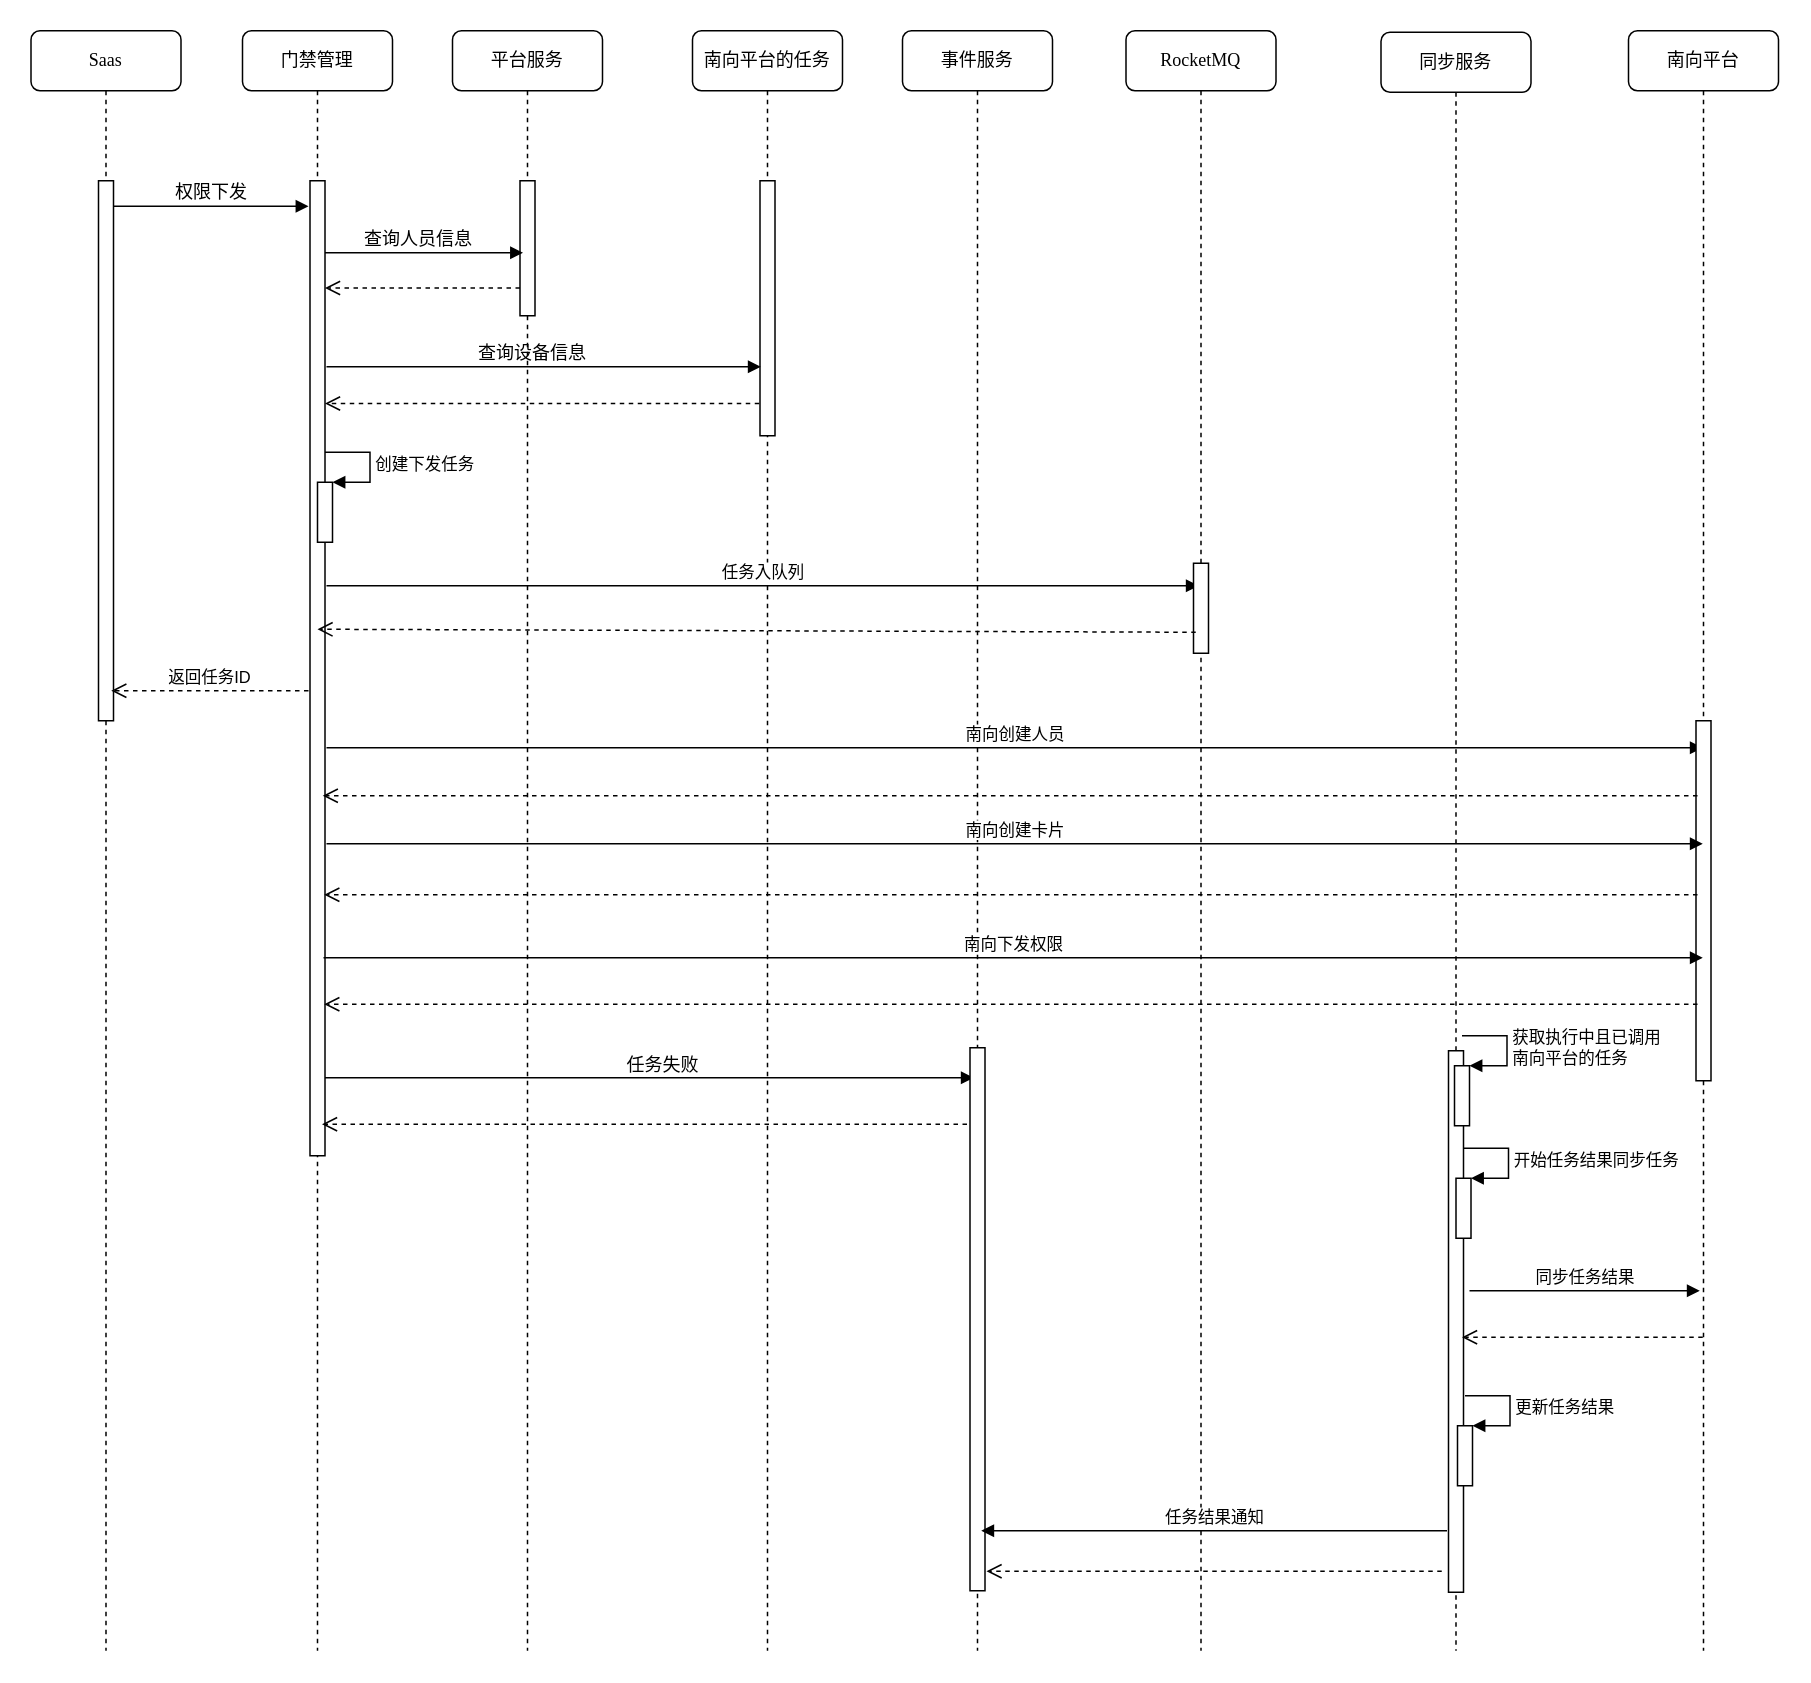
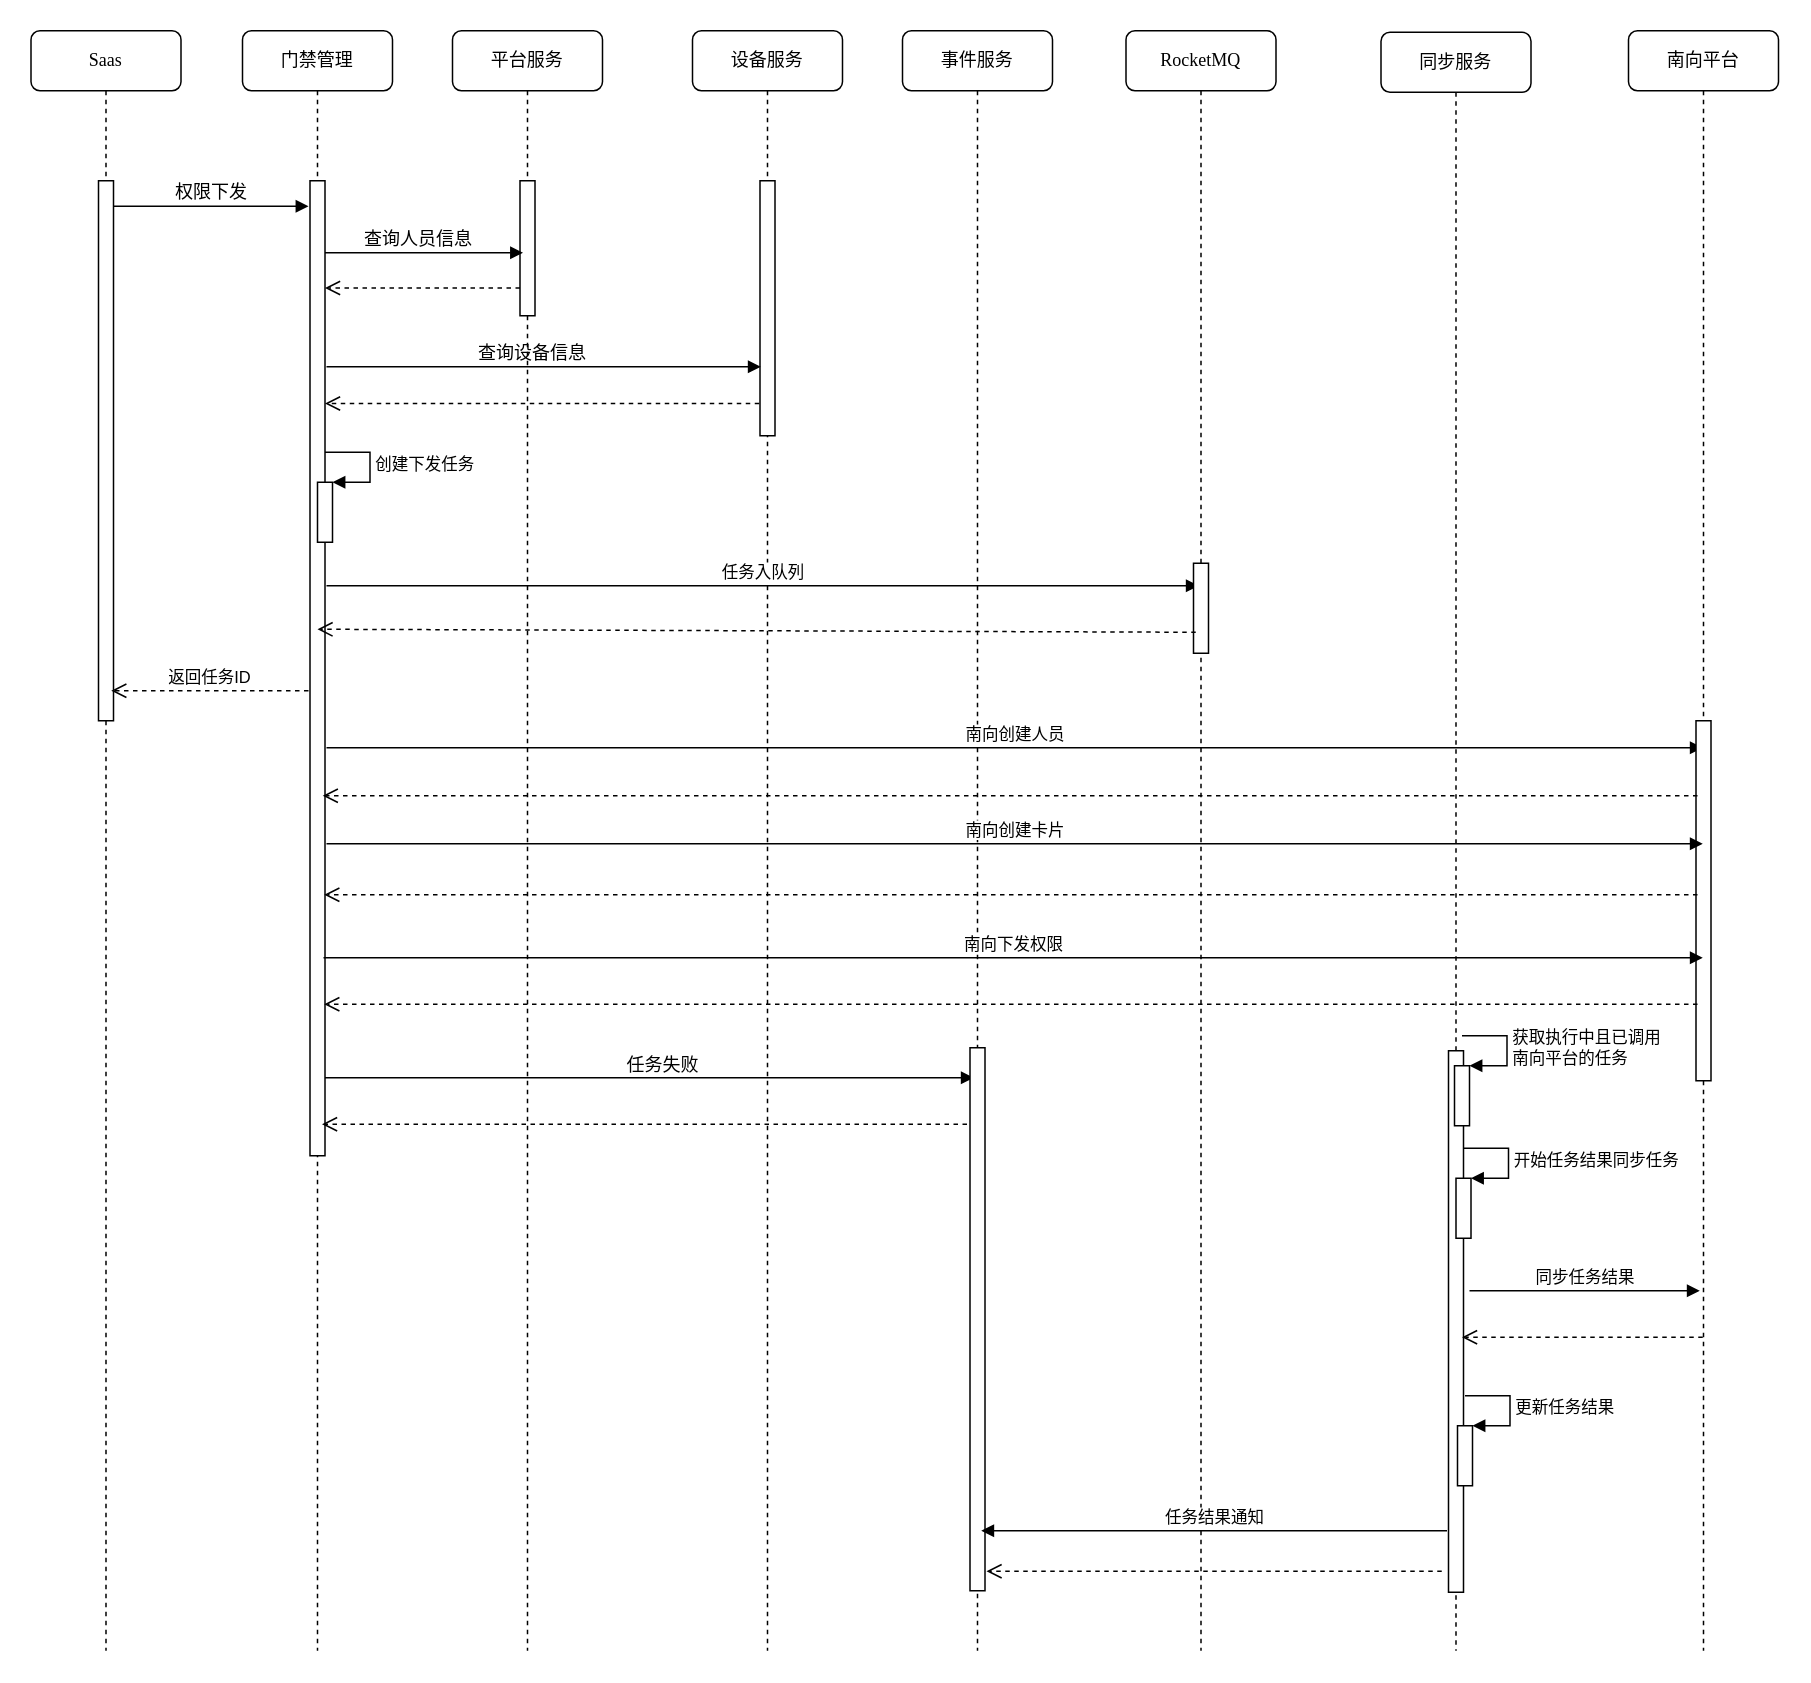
node "南向平台的任务": label "南向平台的任务" -> "设备服务"
